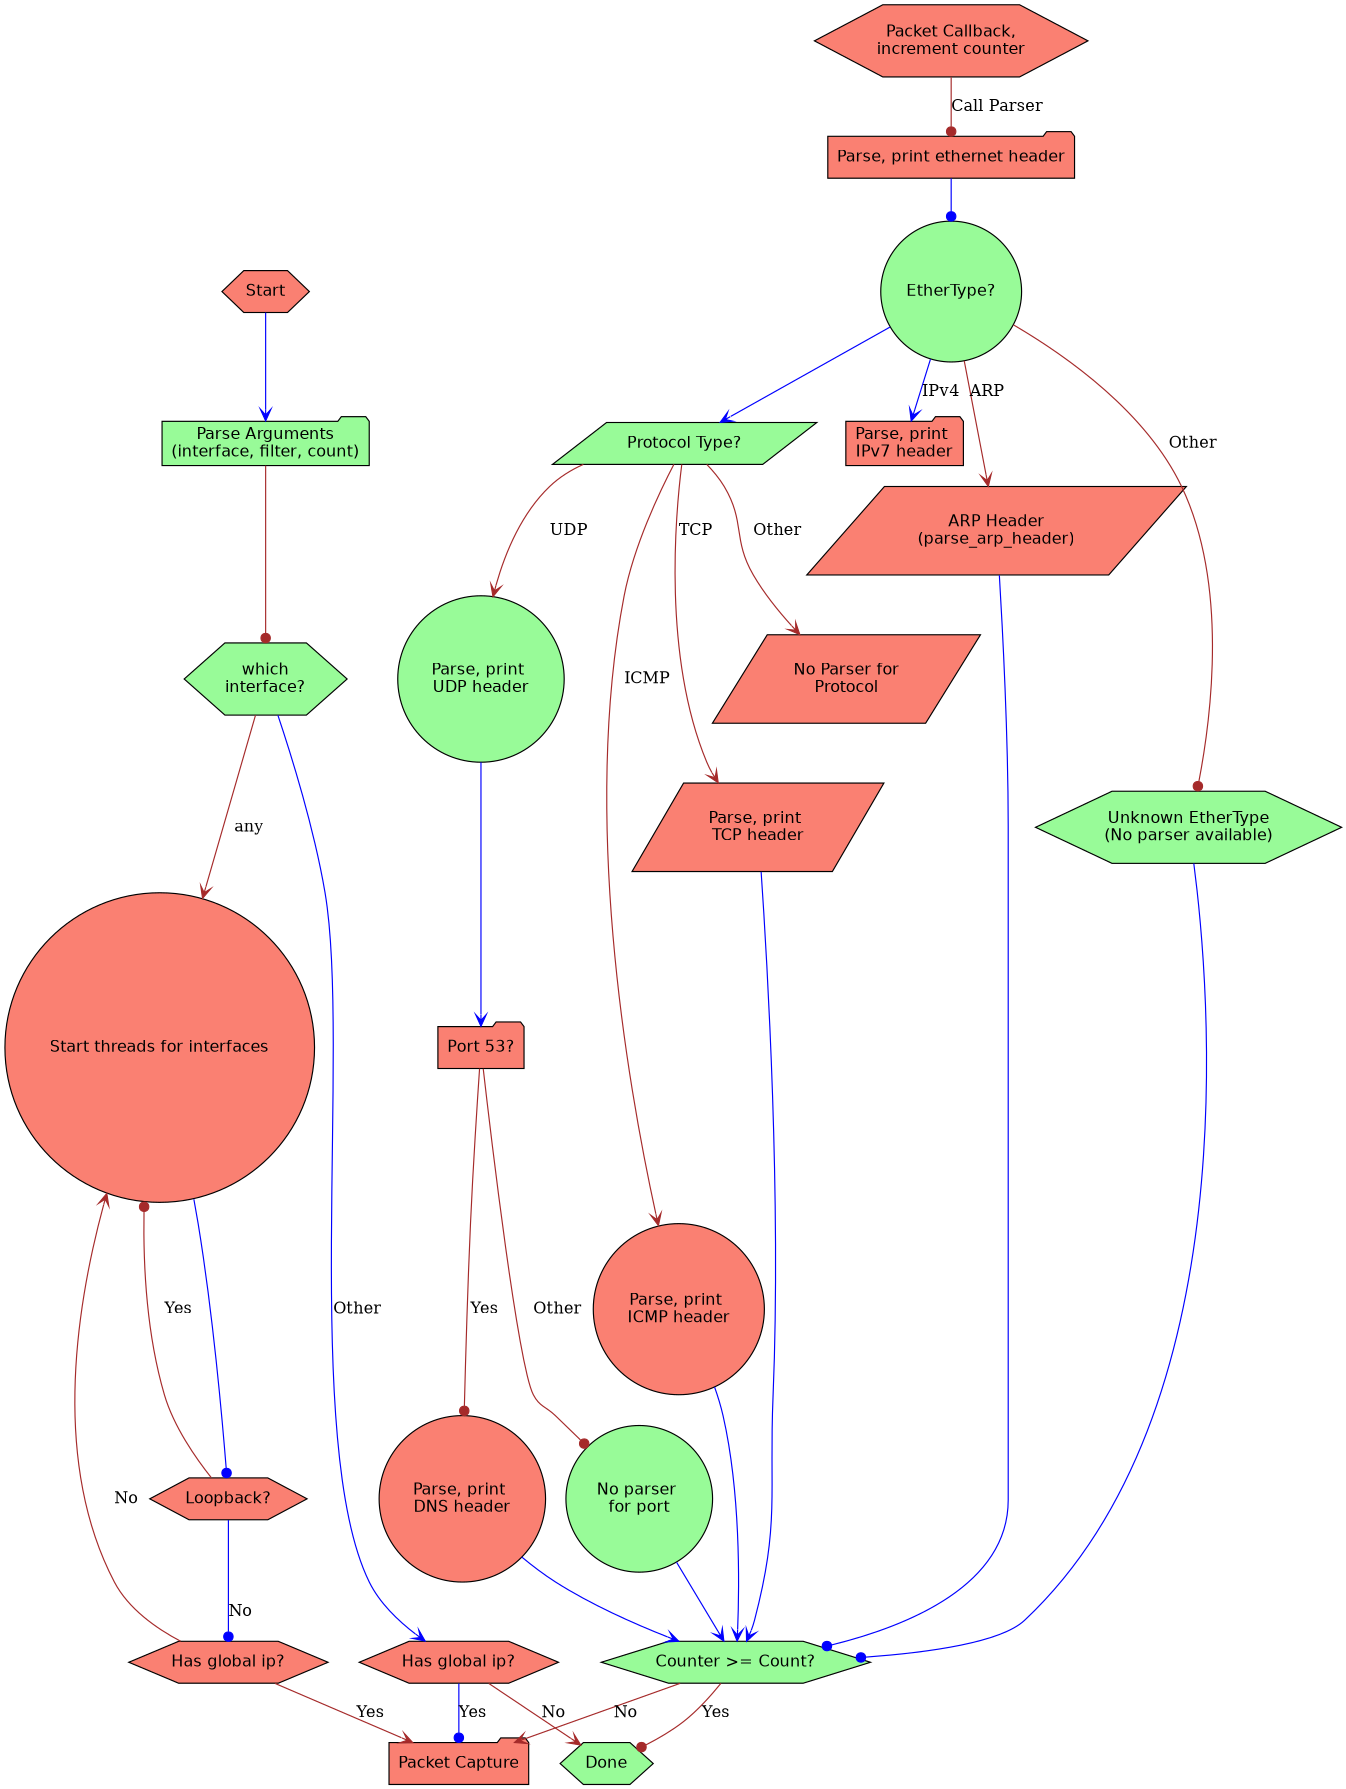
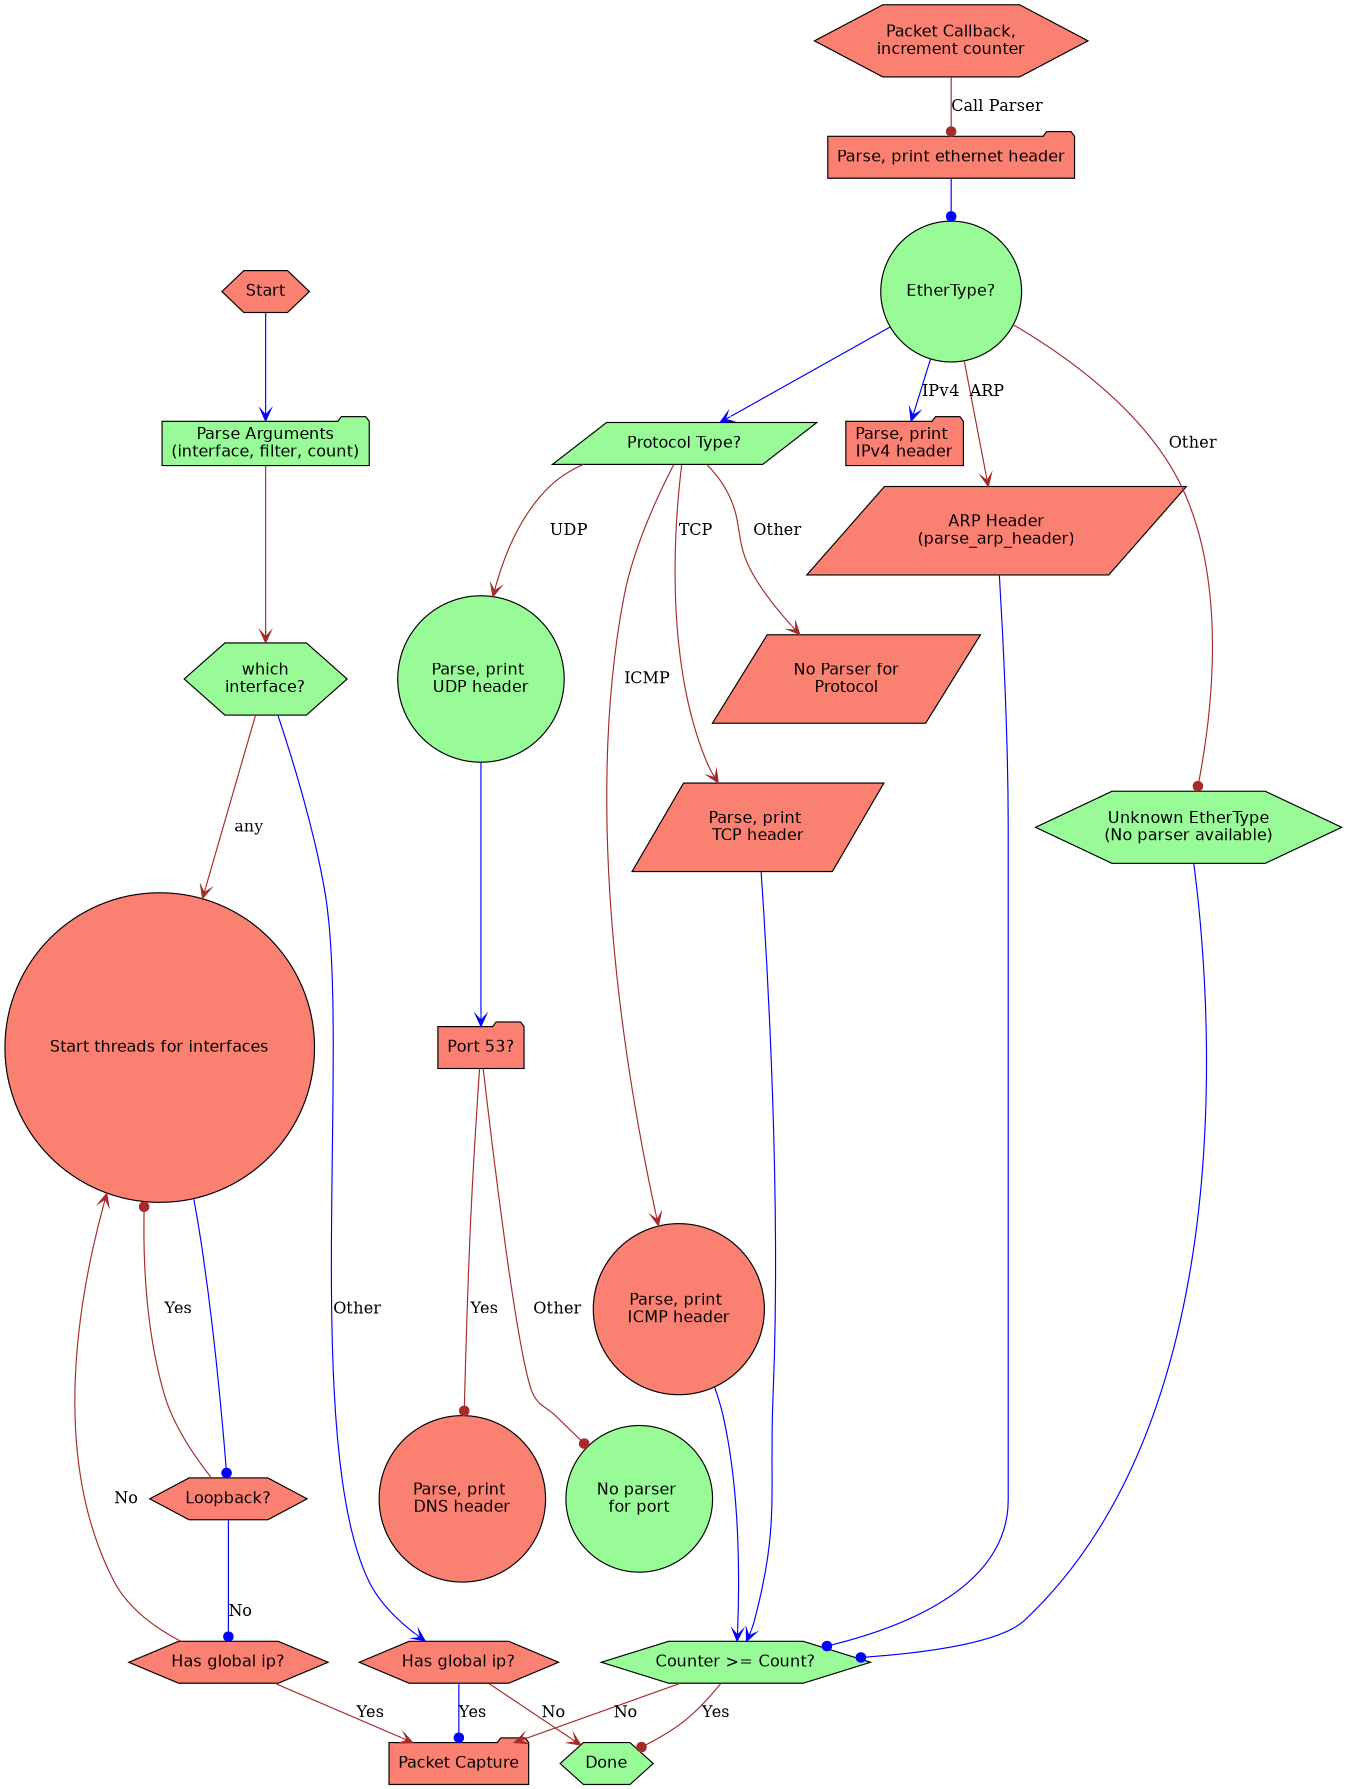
node "Parse, print IPv7 header": label "Parse, print IPv7 header" -> "Parse, print IPv4 header"
edge "Parse Arguments (interface, filter, count)" -> "which interface?": arrowhead dot -> vee
edge "No parser for port" -> "Counter >= Count?": removed
edge "Parse, print DNS header" -> "Counter >= Count?": removed
